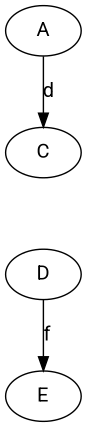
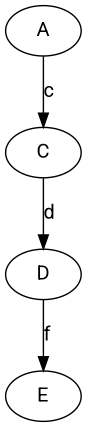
edge "A" -> "C": label "d" -> "c"
edge "C" -> "D": added, label "d"
